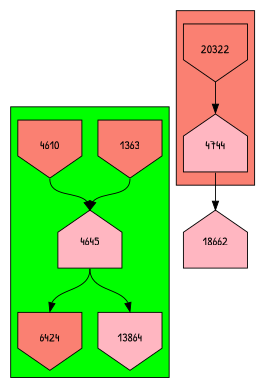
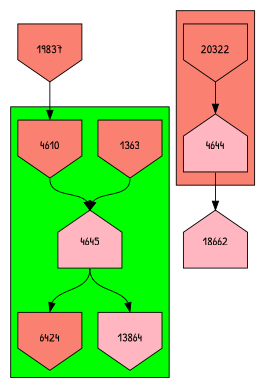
node "19837": added
node "4744": label "4744" -> "4644"
